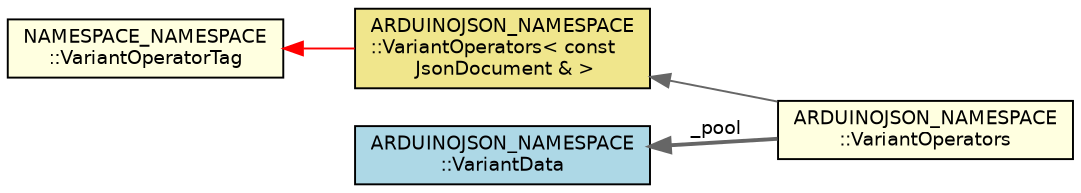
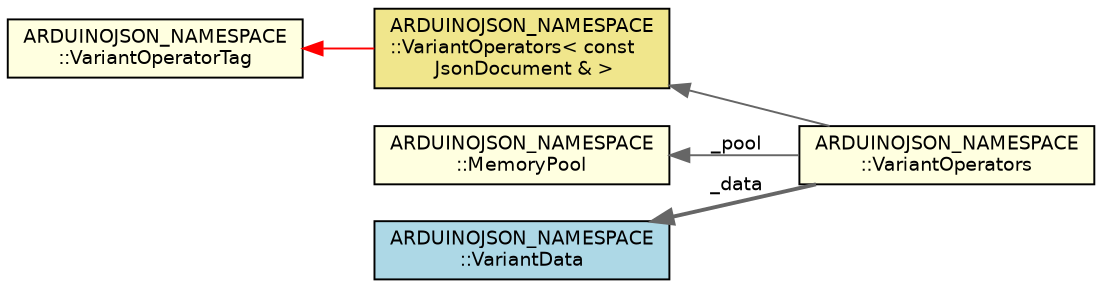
node "NAMESPACE_NAMESPACE ::VariantOperatorTag": label "NAMESPACE_NAMESPACE ::VariantOperatorTag" -> "ARDUINOJSON_NAMESPACE ::VariantOperatorTag"
edge "ARDUINOJSON_NAMESPACE ::VariantOperators" -> "ARDUINOJSON_NAMESPACE ::VariantData": label " _pool" -> " _data"
node "ARDUINOJSON_NAMESPACE ::MemoryPool": added
